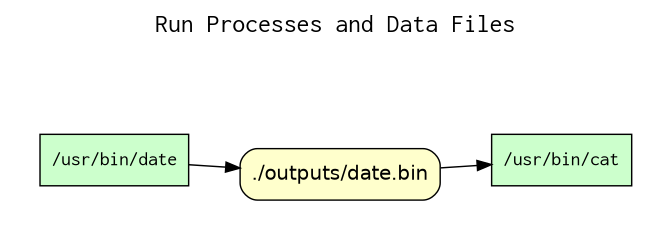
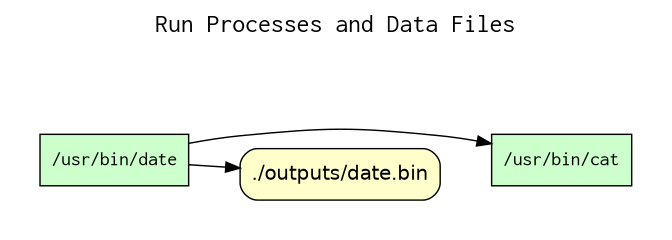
edge "./outputs/date.bin" -> "/usr/bin/cat": now "/usr/bin/date" -> "/usr/bin/cat"
